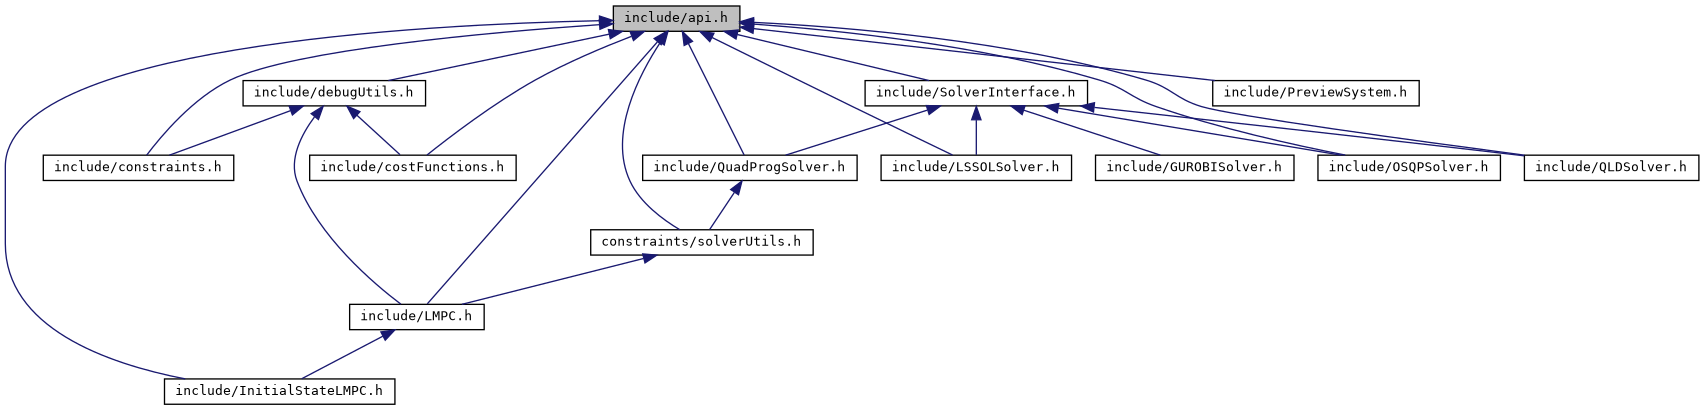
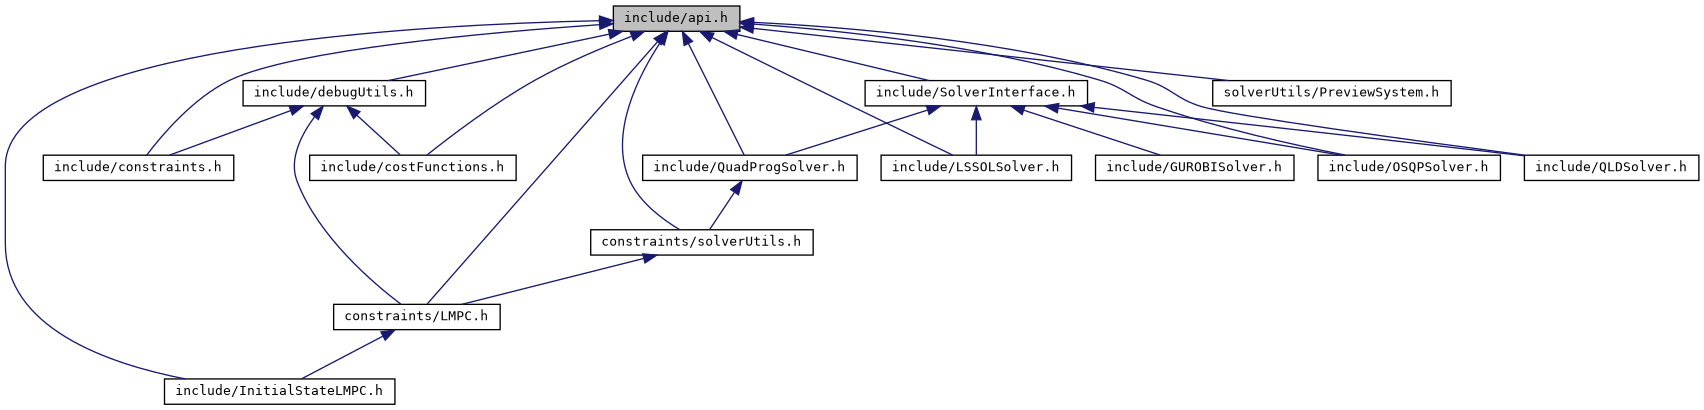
node "include/PreviewSystem.h": label "include/PreviewSystem.h" -> "solverUtils/PreviewSystem.h"
node "include/LMPC.h": label "include/LMPC.h" -> "constraints/LMPC.h"
